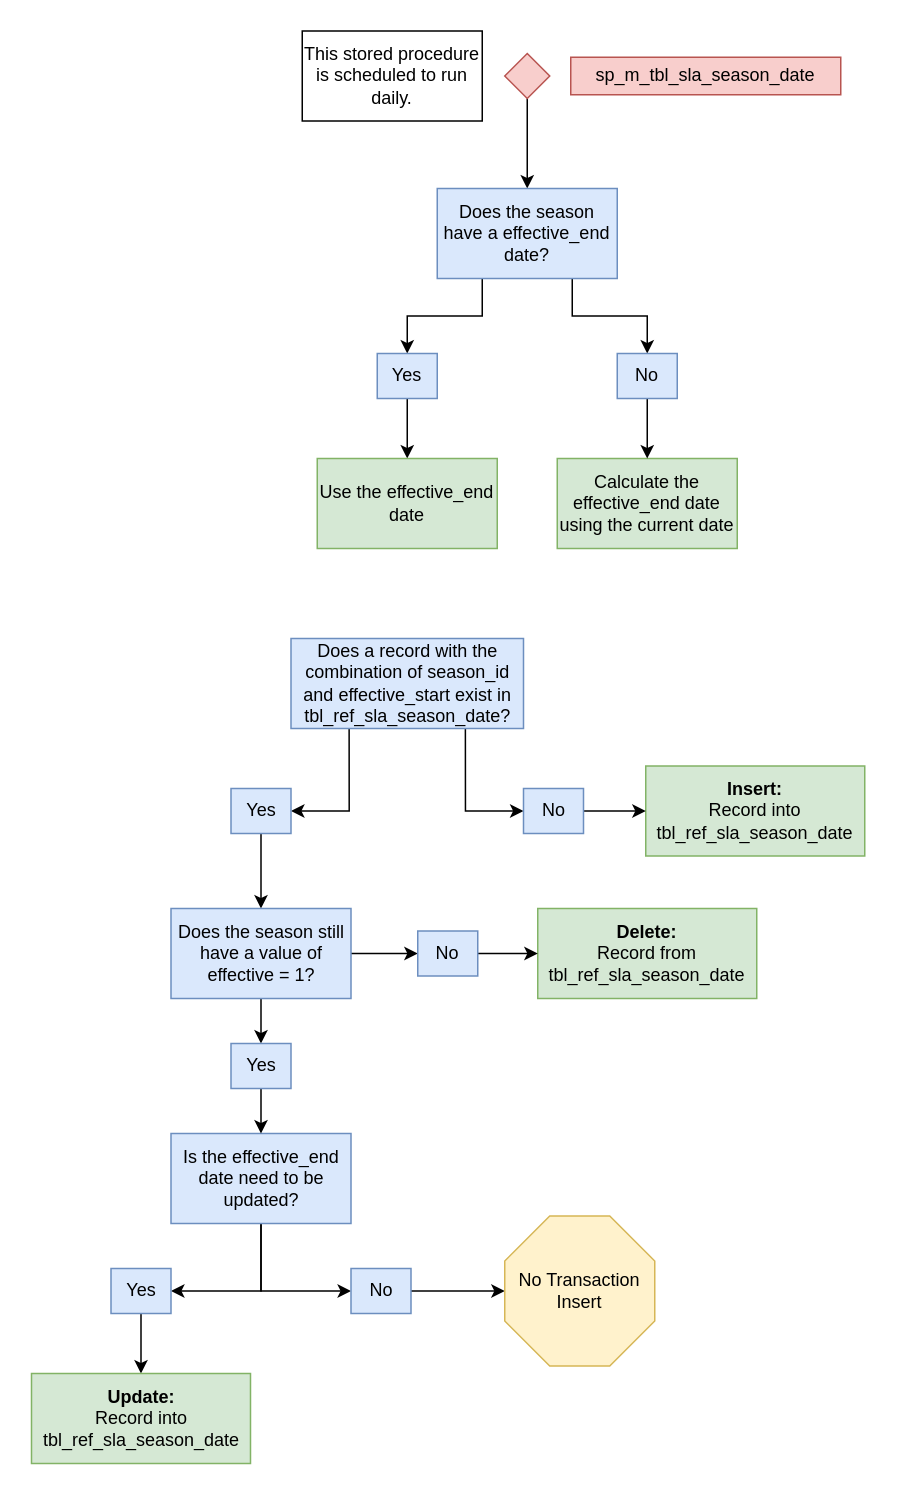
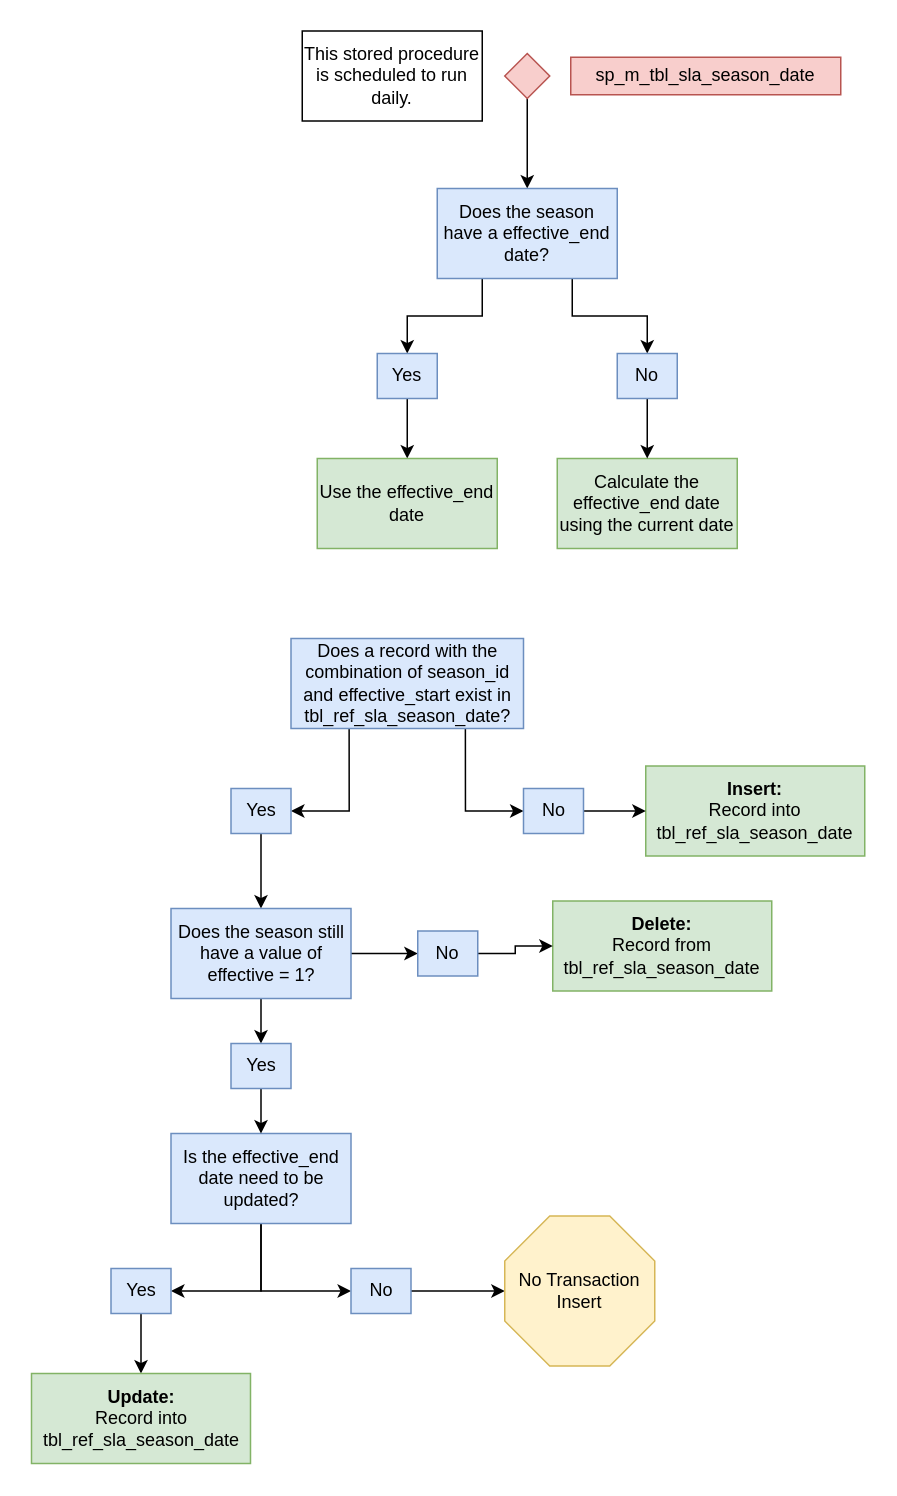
node "Delete: Record from tbl_ref_sla_season_date": moved (647, 953) -> (662, 946)
